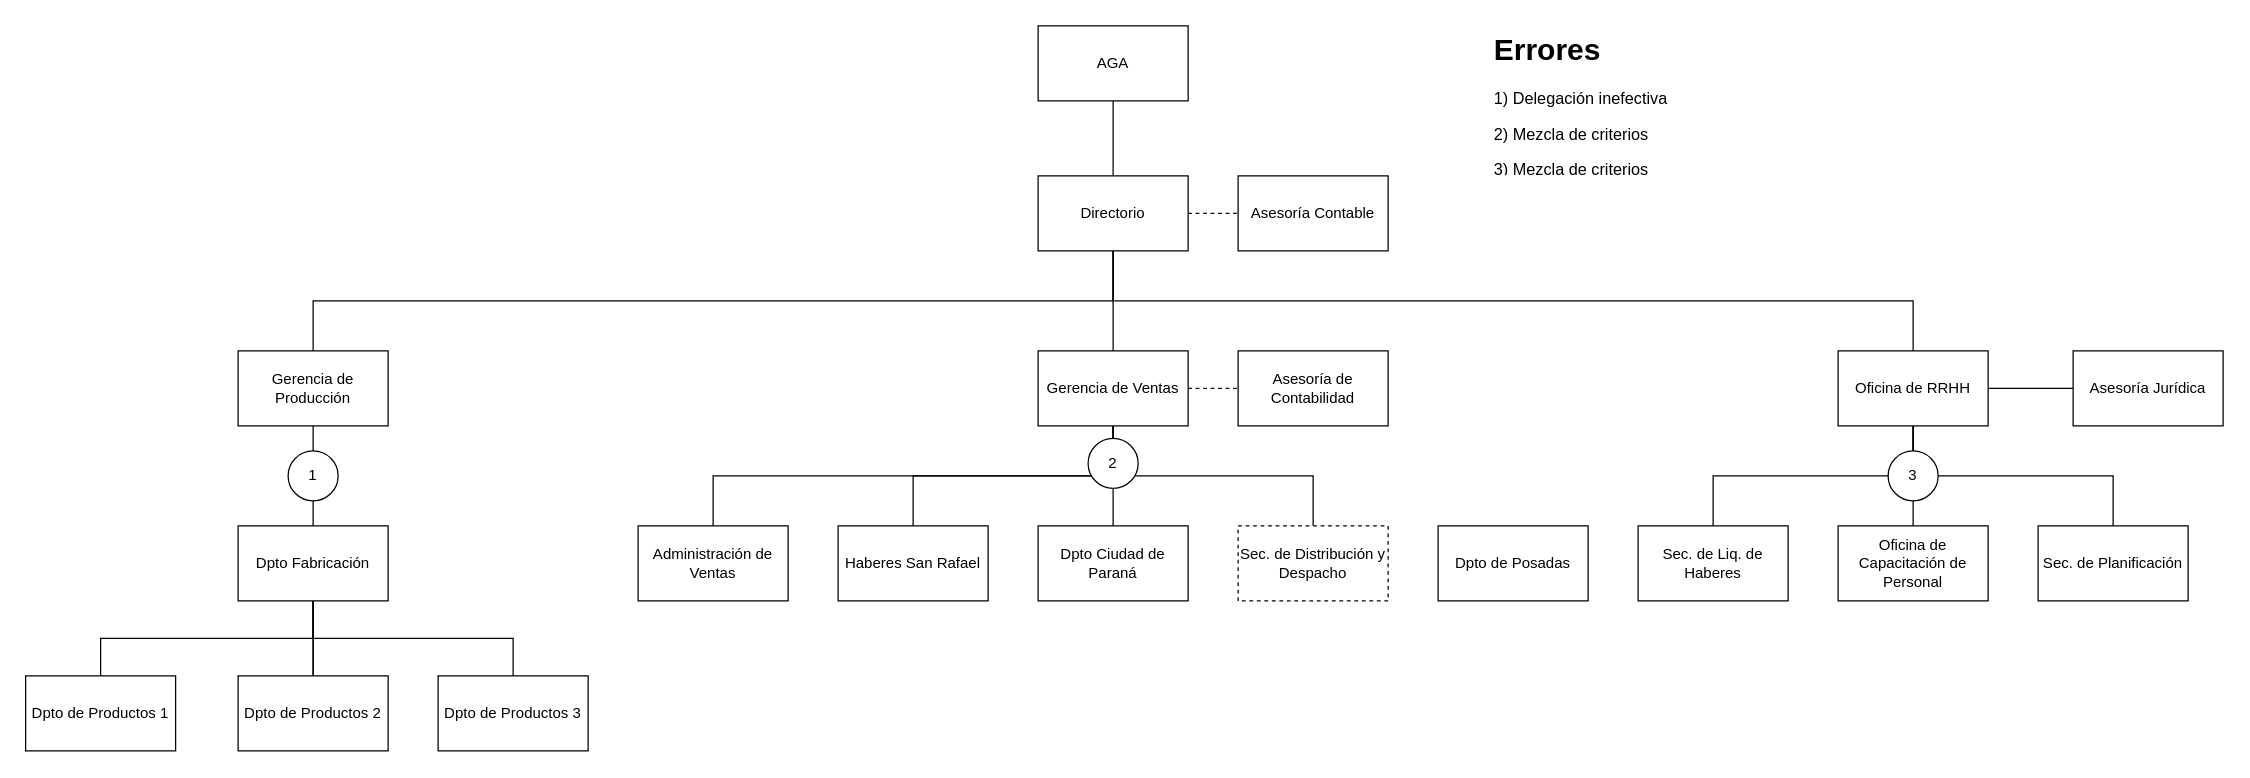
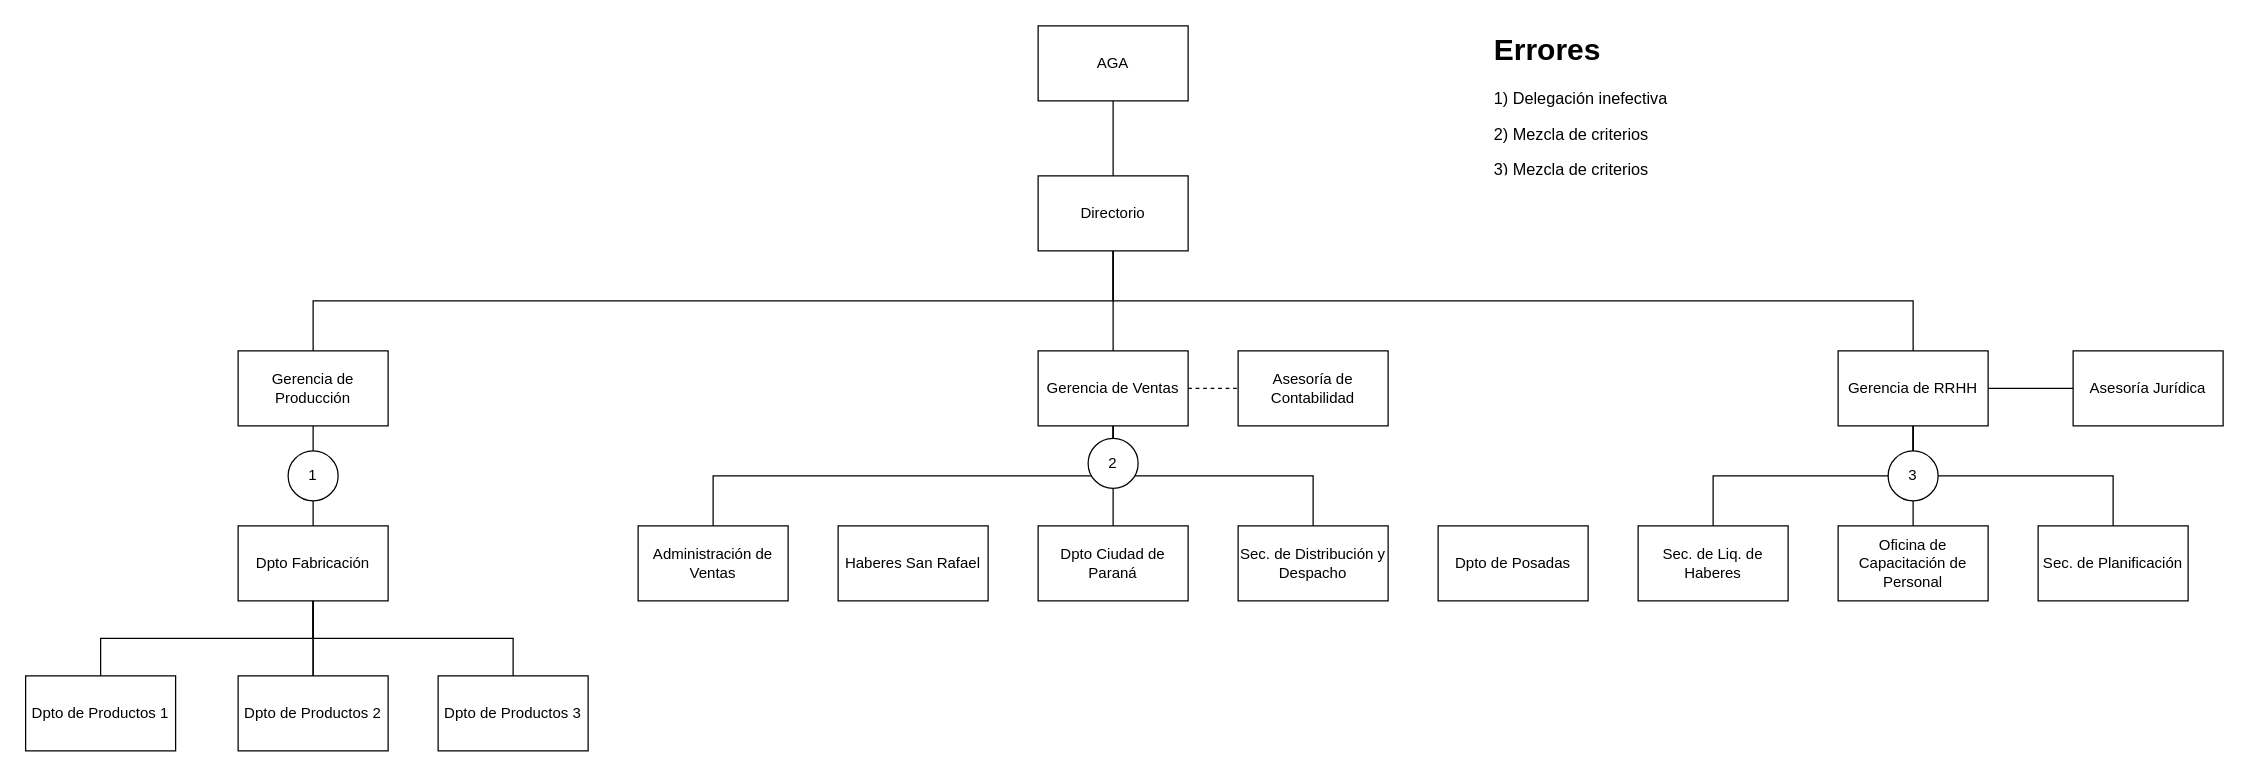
edge "Directorio" -- "Asesoría Contable": removed
node "Asesoría Contable": removed
node "Oficina de RRHH": label "Oficina de RRHH" -> "Gerencia de RRHH"
edge "Gerencia de Ventas" -- "Haberes San Rafael": removed
node "Sec. de Distribución y Despacho": style dashed -> solid
